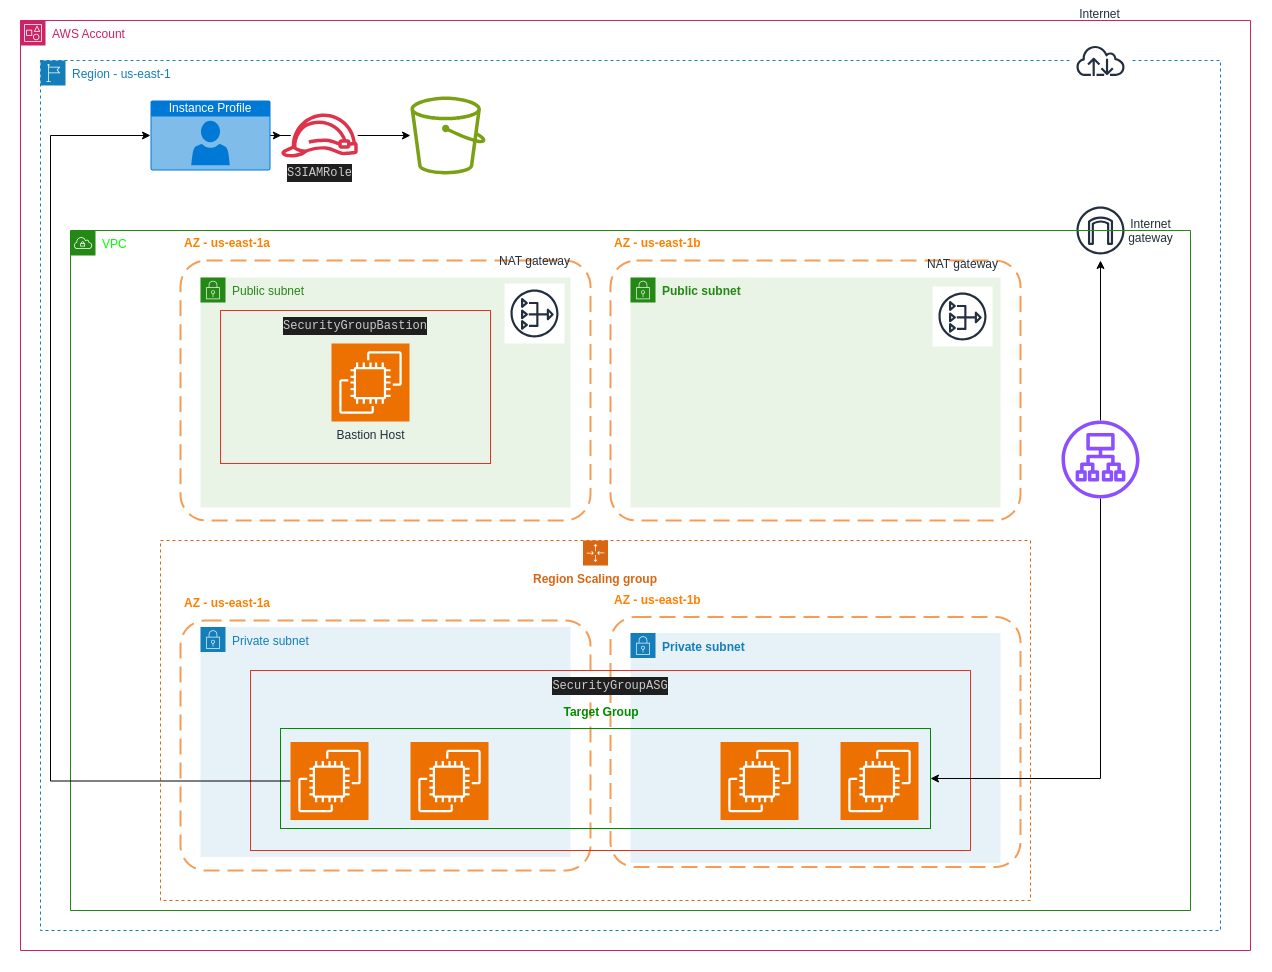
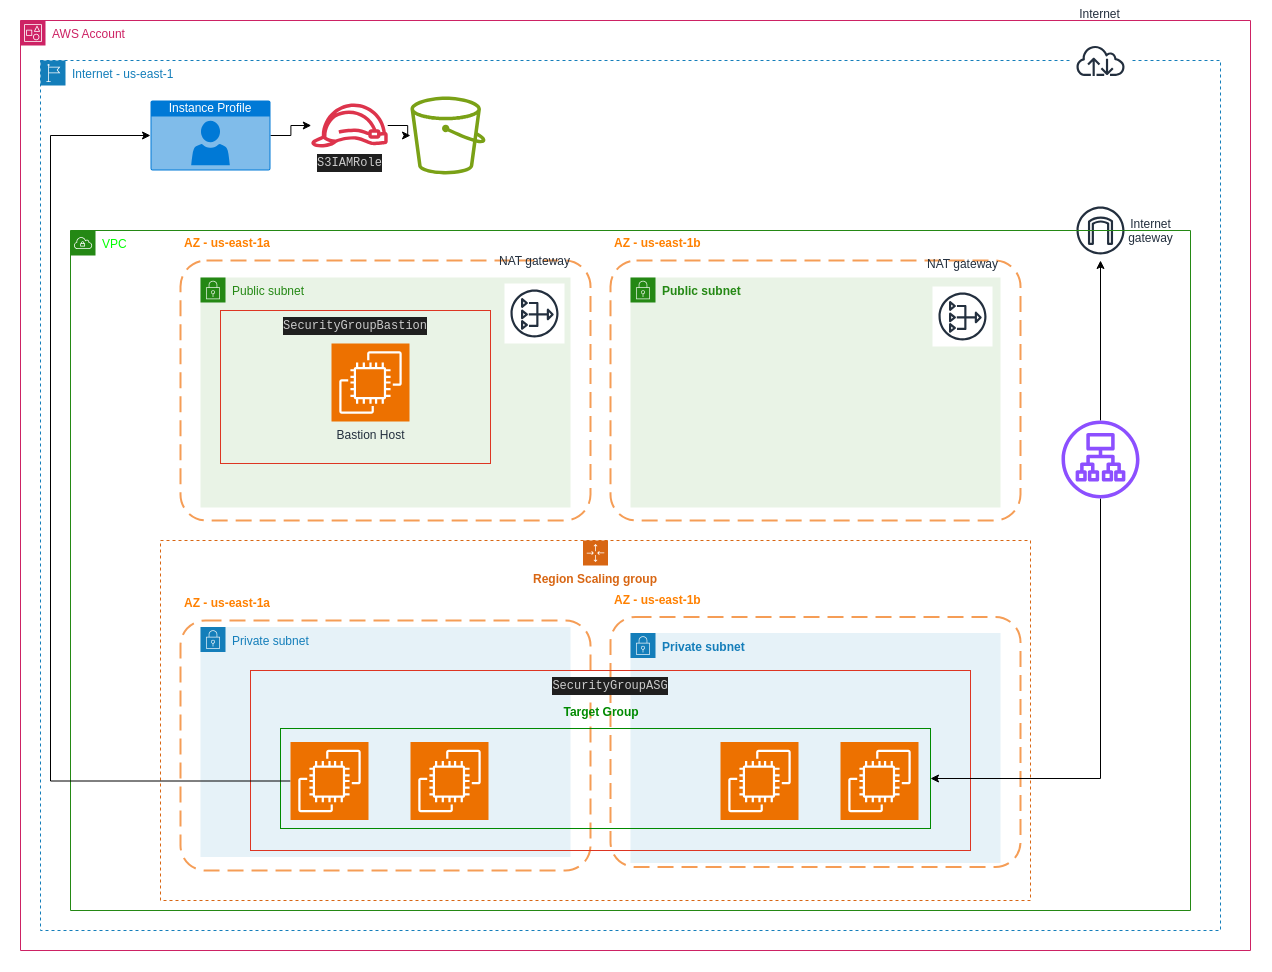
node "Region - us-east-1": label "Region - us-east-1" -> "Internet - us-east-1"
node "S3IAMRole": moved (320, 136) -> (350, 126)
